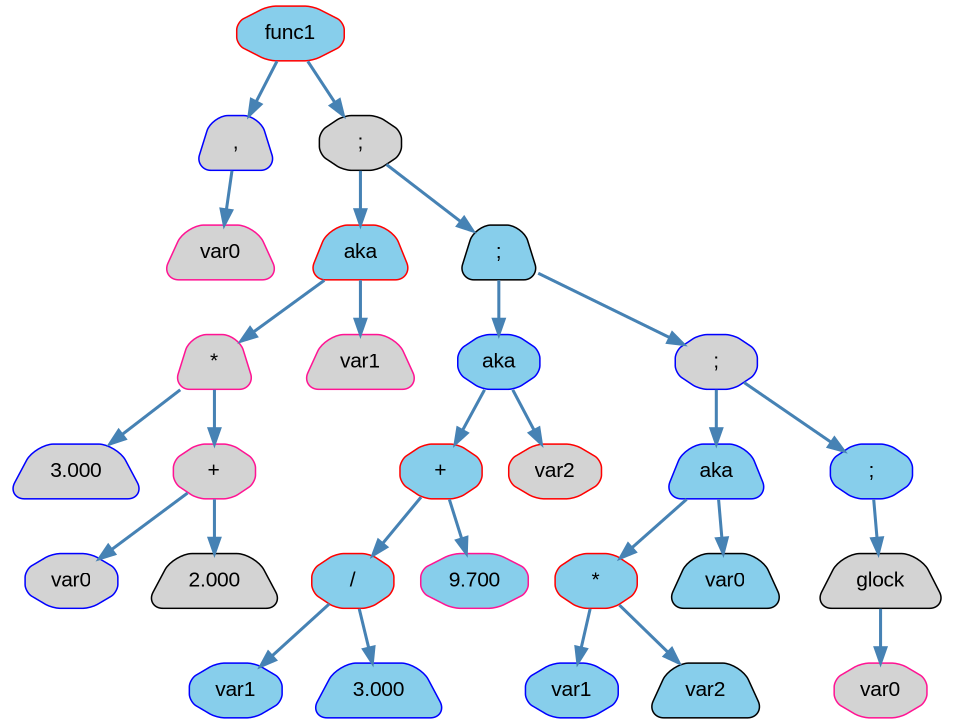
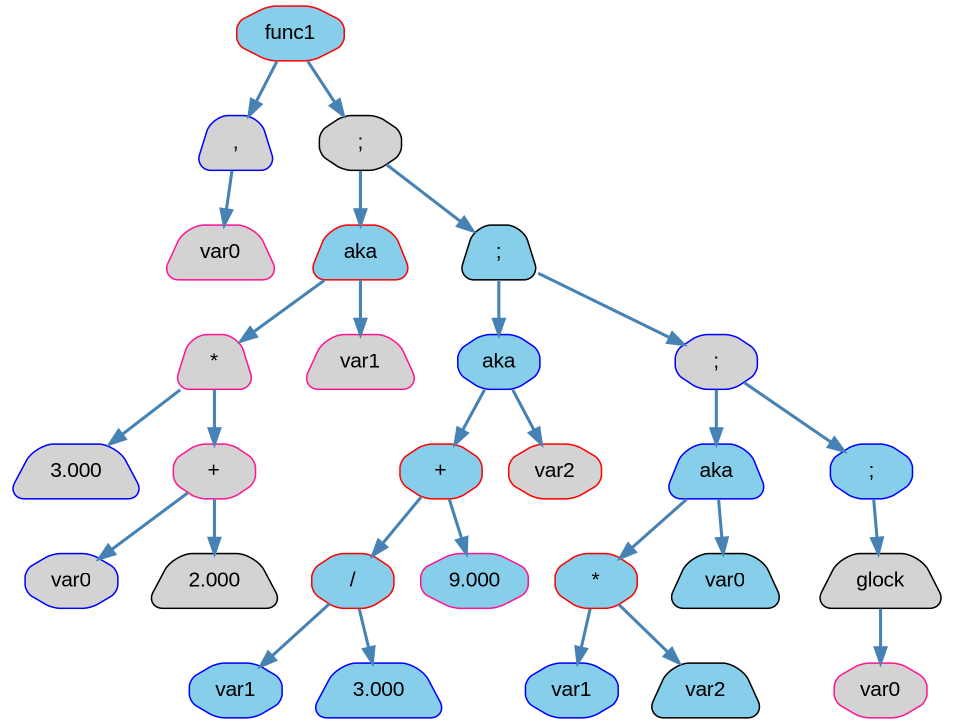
node "9.700": label "9.700" -> "9.000"
